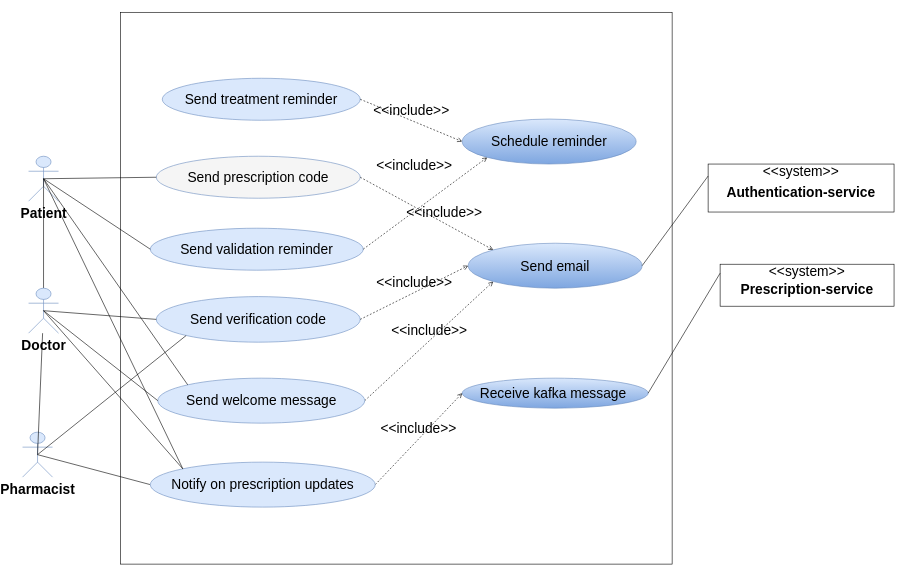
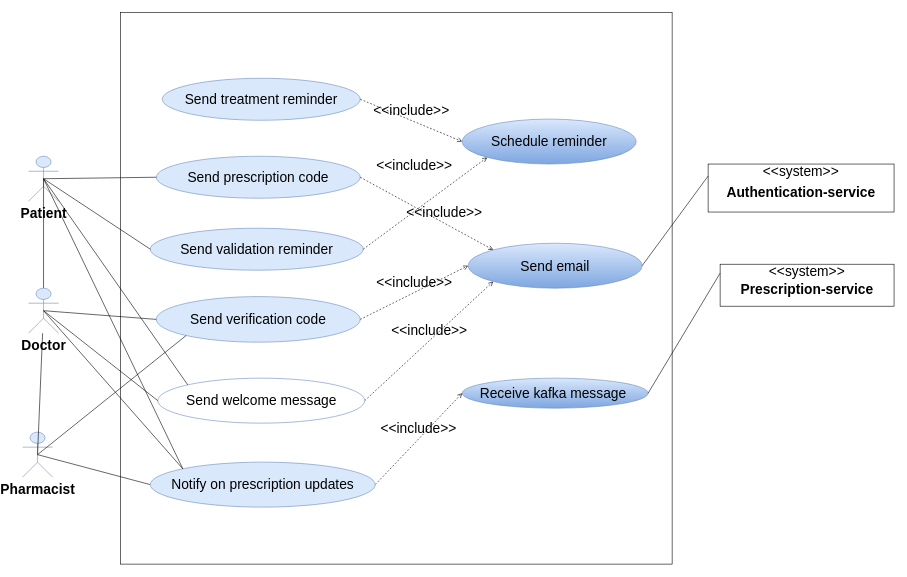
node "Send prescription code": fillcolor #f5f5f5 -> #dae8fc
node "Send welcome message": fillcolor #dae8fc -> #ffffff
